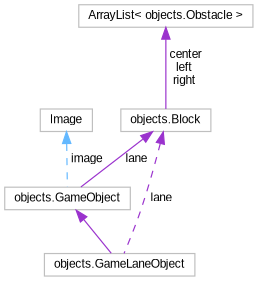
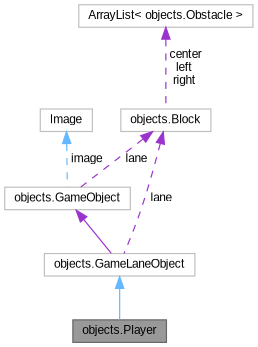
edge "objects.Block" -> "ArrayList< objects.Obstacle >": style solid -> dashed
edge "objects.GameObject" -> "objects.Block": style solid -> dashed
node "objects.Player": added
